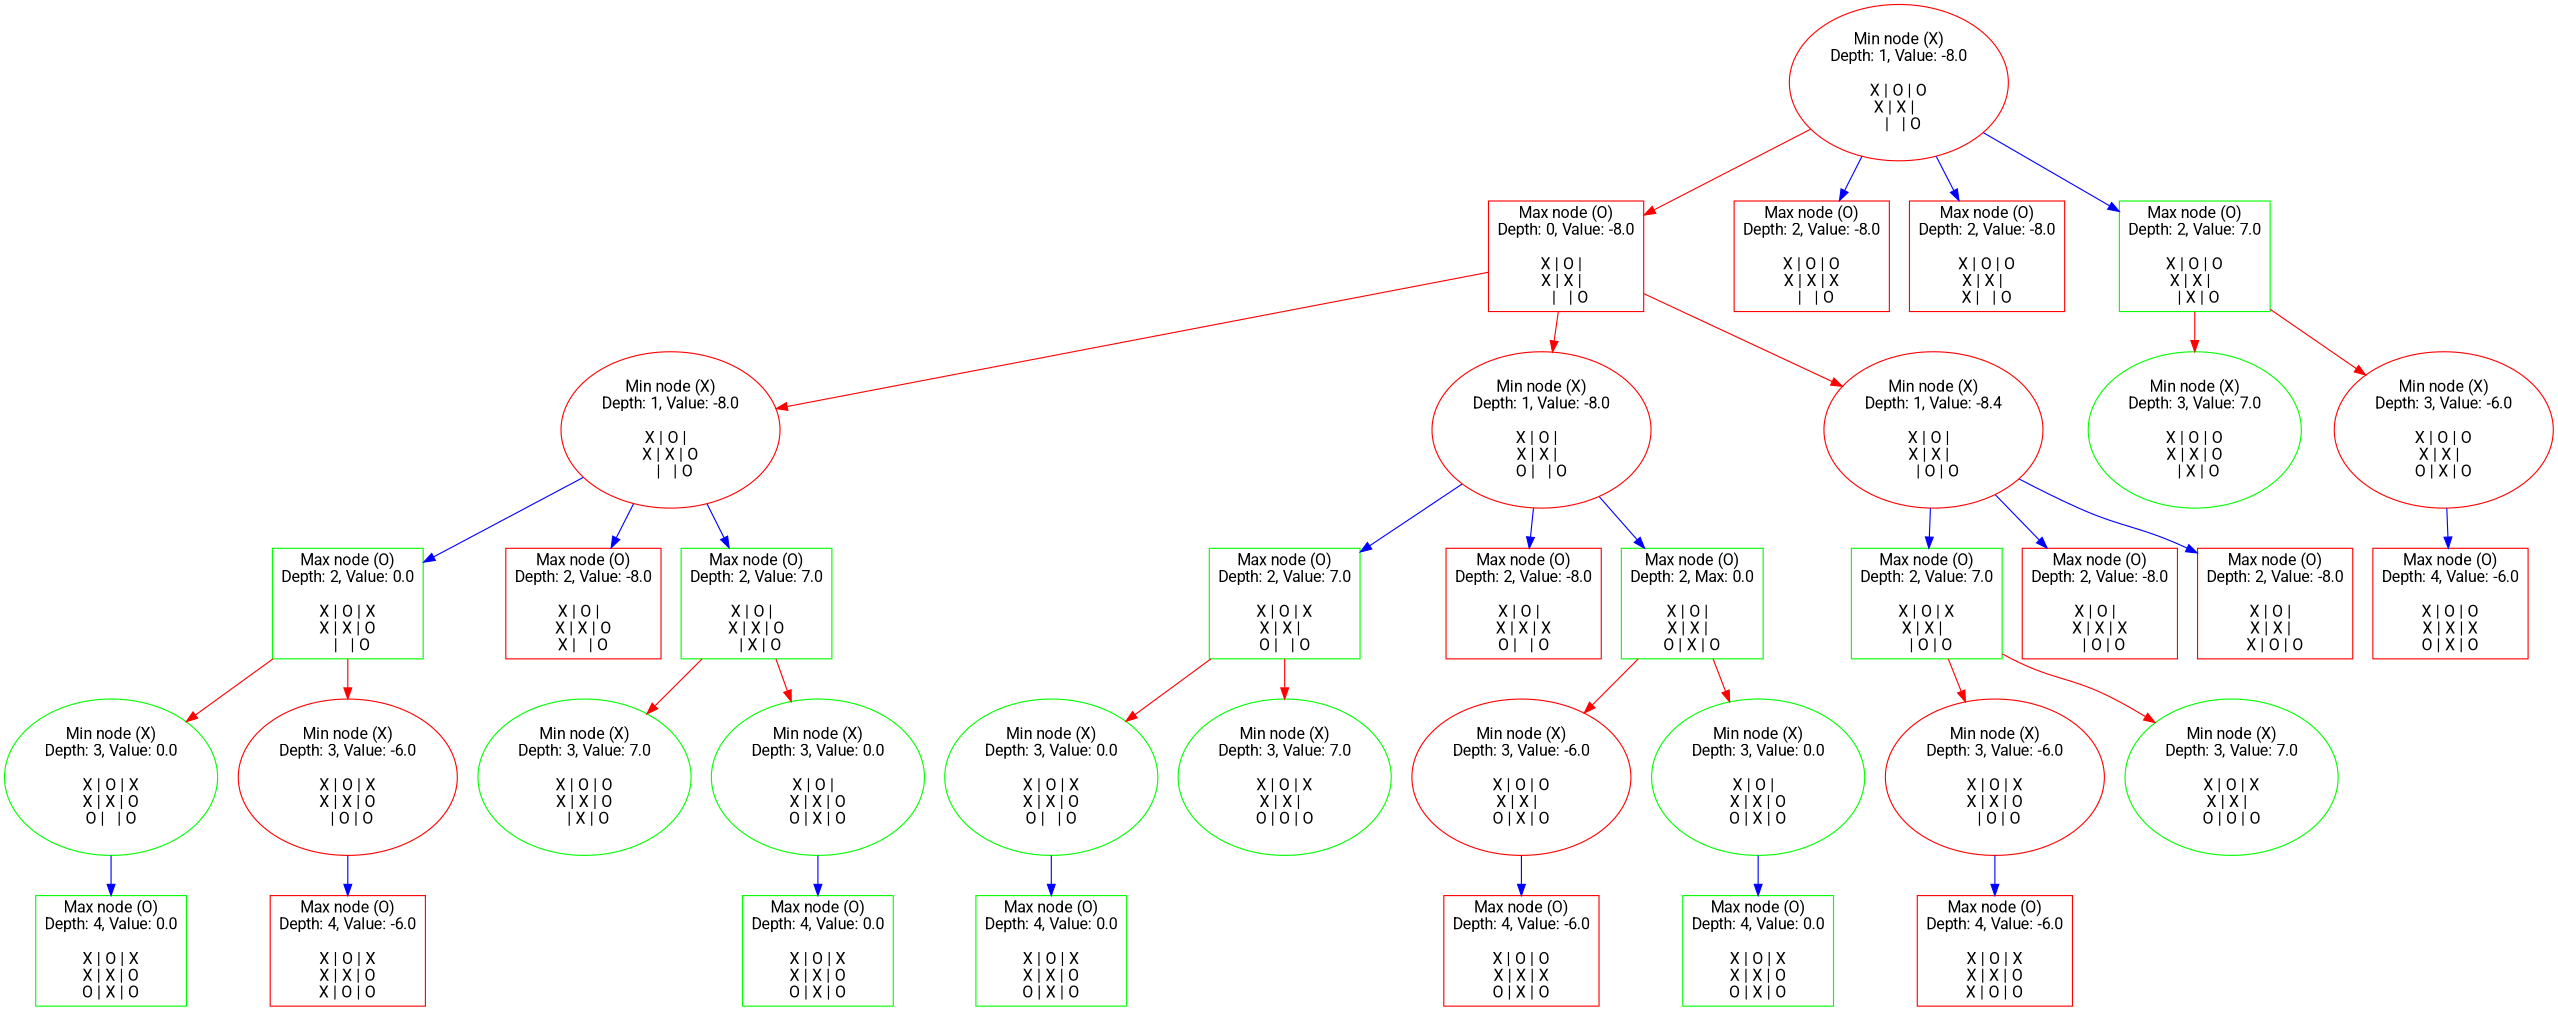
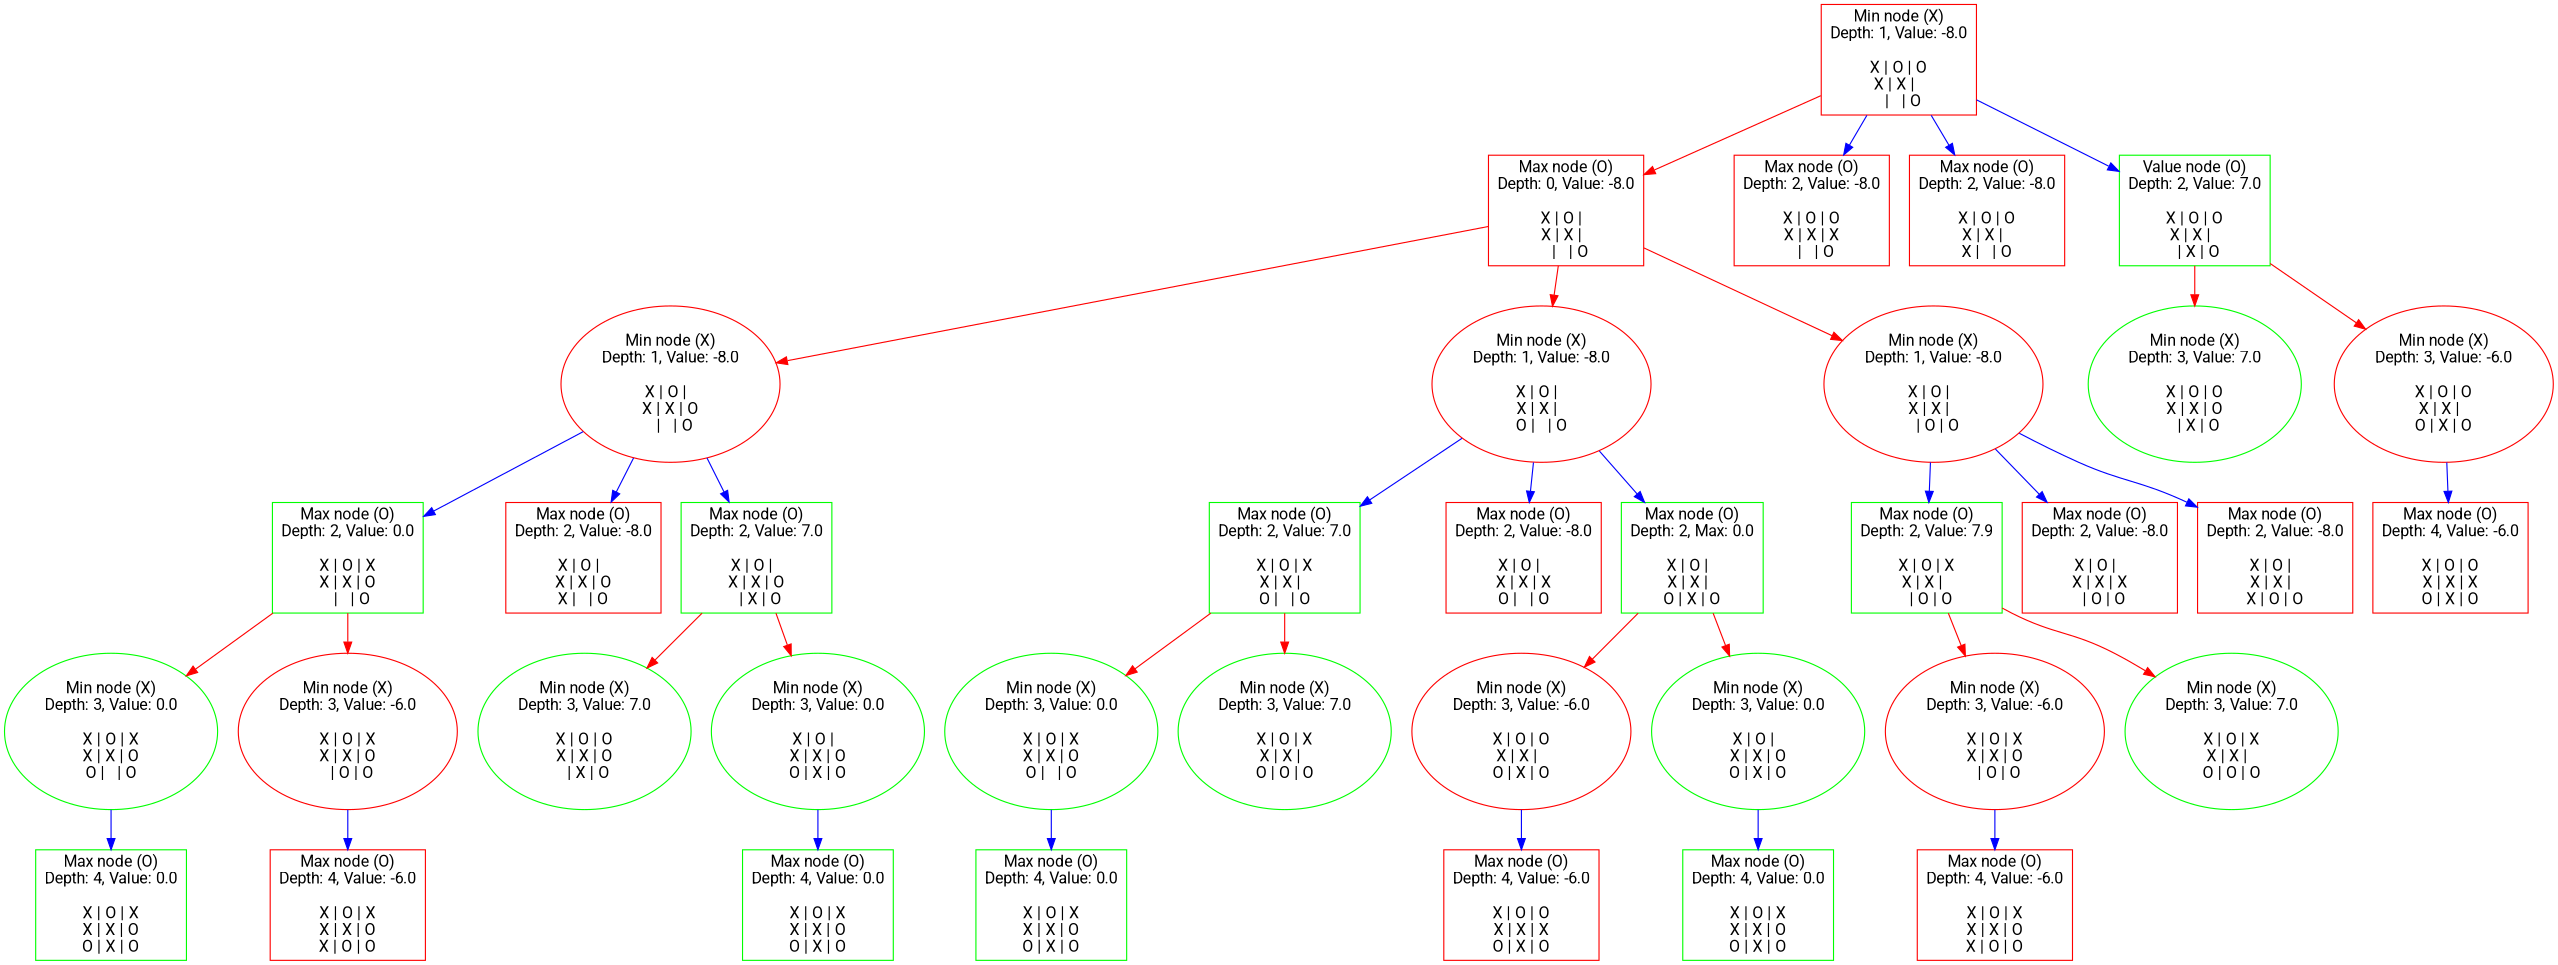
node "Min node (X) Depth: 1, Value: -8.0 X | O | O X | X | |   | O": shape ellipse -> box
node "Max node (O) Depth: 2, Value: 7.0 X | O | O X | X | | X | O": label "Max node (O) Depth: 2, Value: 7.0 X | O | O X | X | | X | O" -> "Value node (O) Depth: 2, Value: 7.0 X | O | O X | X | | X | O"
node "Min node (X) Depth: 1, Value: -8.4 X | O | X | X | | O | O": label "Min node (X) Depth: 1, Value: -8.4 X | O | X | X | | O | O" -> "Min node (X) Depth: 1, Value: -8.0 X | O | X | X | | O | O"
node "Max node (O) Depth: 2, Value: 7.0 X | O | X X | X | | O | O": label "Max node (O) Depth: 2, Value: 7.0 X | O | X X | X | | O | O" -> "Max node (O) Depth: 2, Value: 7.9 X | O | X X | X | | O | O"
